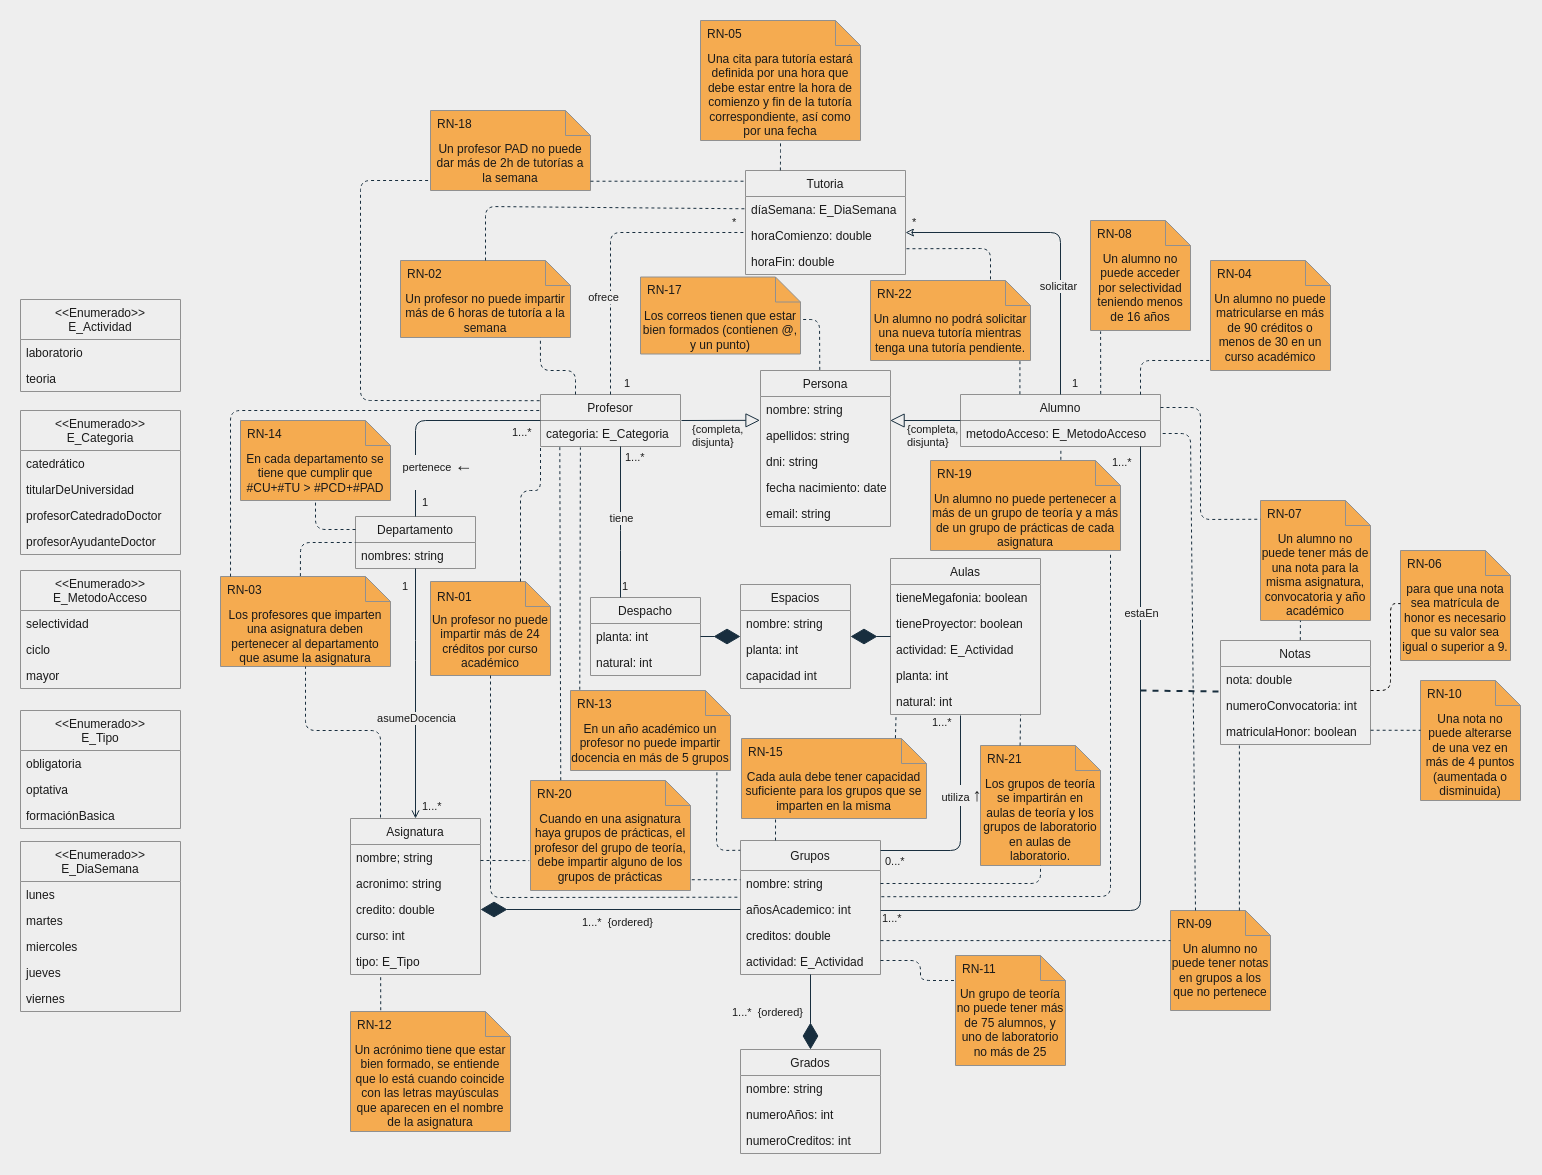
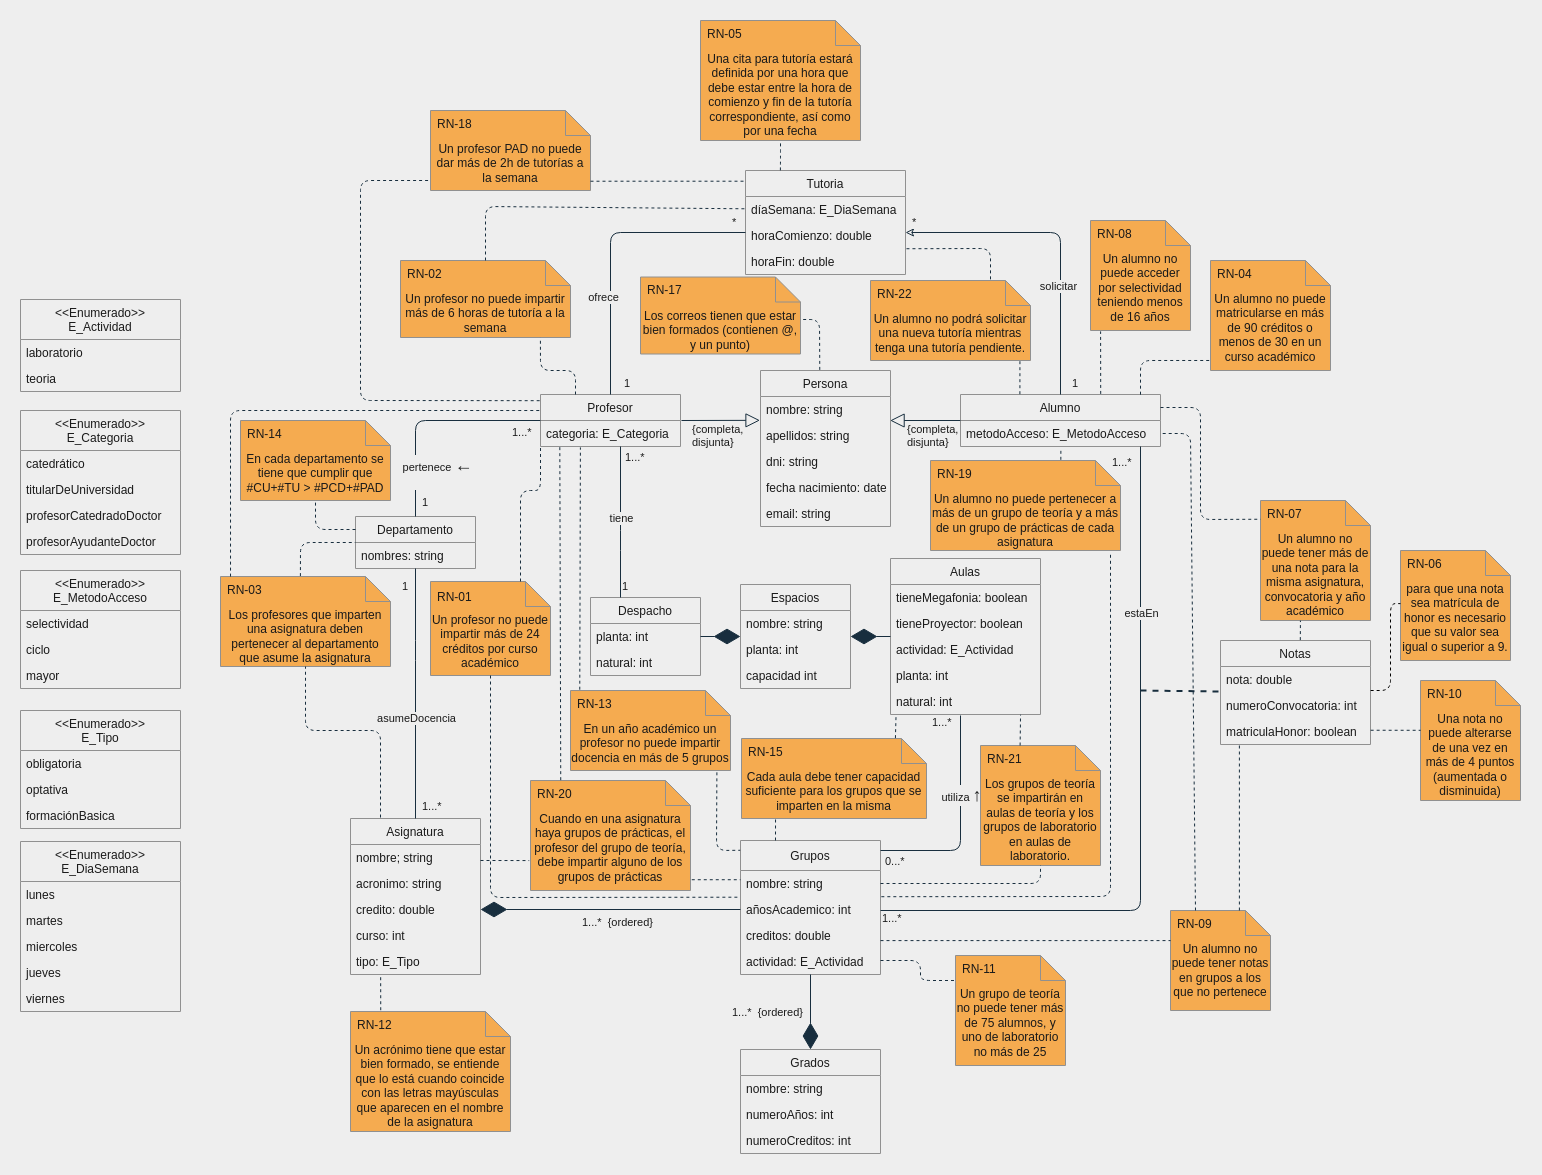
edge "Tutoria" -- "Profesor": style dashed -> solid
edge "Departamento" -> "Asignatura": arrowhead open -> none
